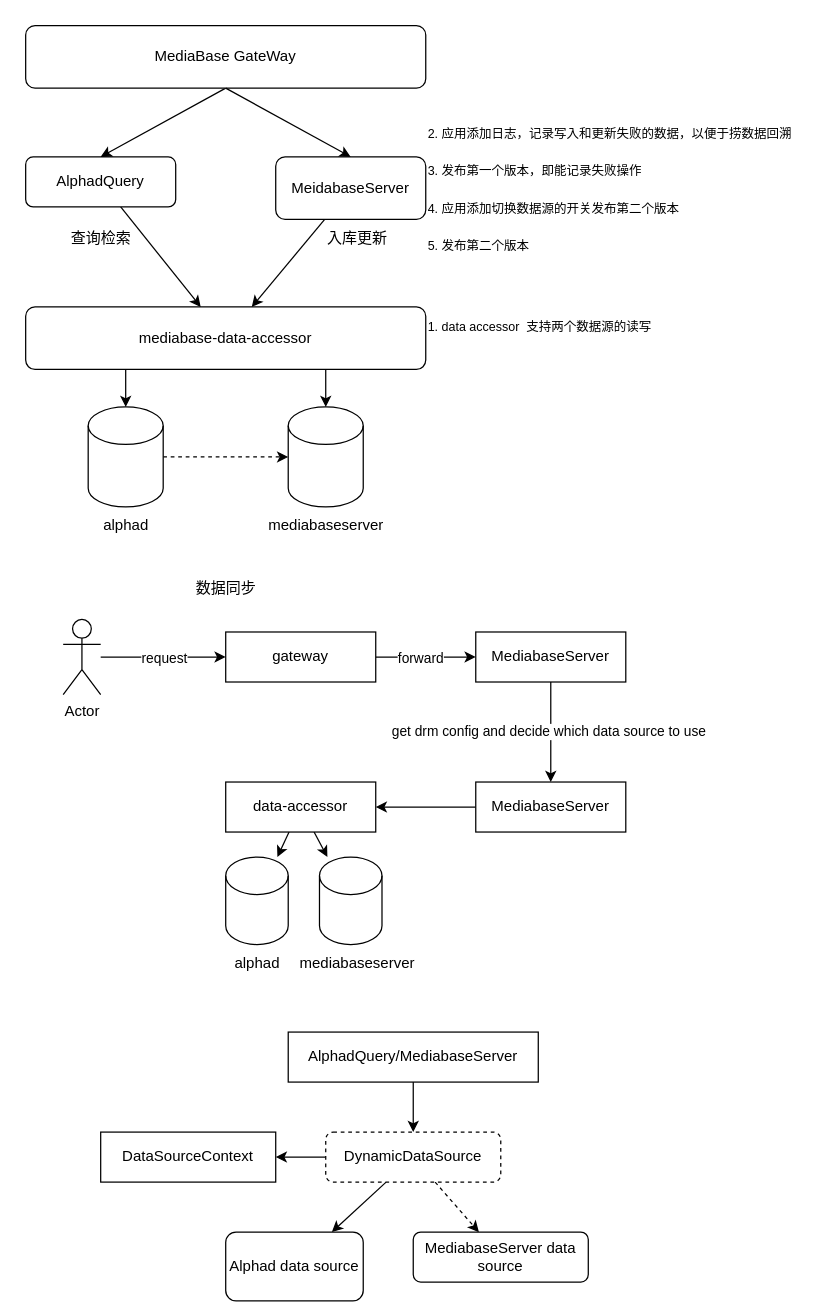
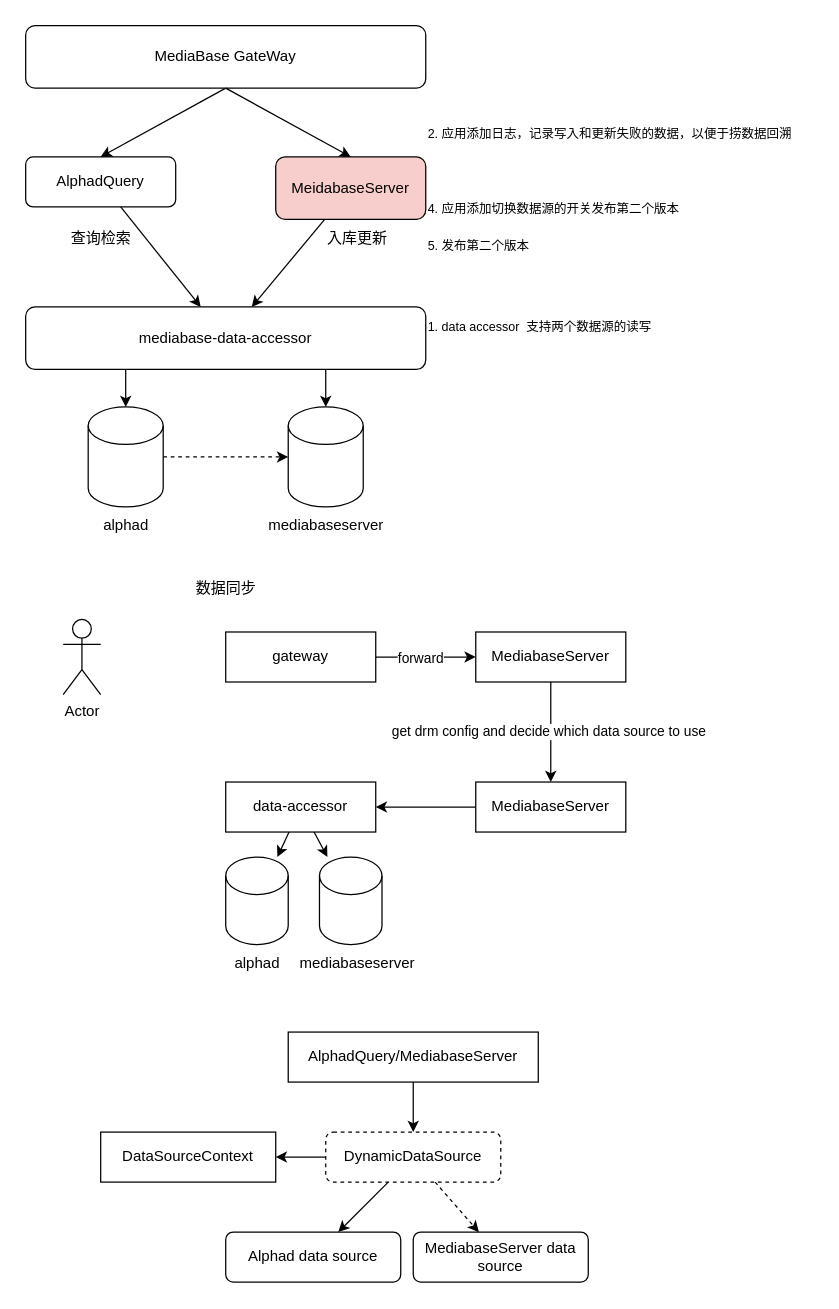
node "3. 发布第一个版本，即能记录失败操作": removed
node "MeidabaseServer": fillcolor #ffffff -> #f8cecc
edge "Actor" -> "gateway": removed, label "request"
node "Alphad data source": size 138x69 -> 175x50
